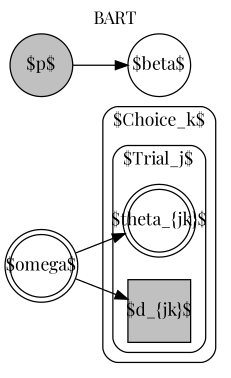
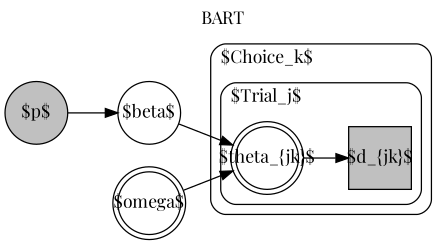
edge "$beta$" -> "$theta_{jk}$": added
edge "$omega$" -> "$d_{jk}$": now "$theta_{jk}$" -> "$d_{jk}$"
